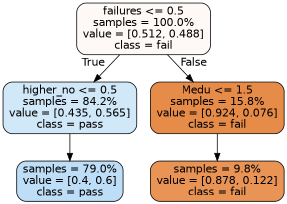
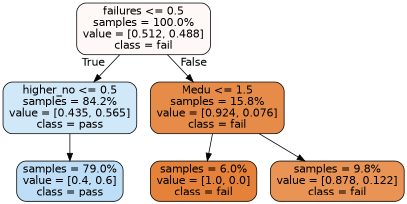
node "samples = 6.0% value = [1.0, 0.0] class = fail": added
